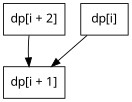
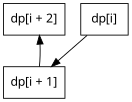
edge "dp[i + 2]" -> "dp[i + 1]": reversed
